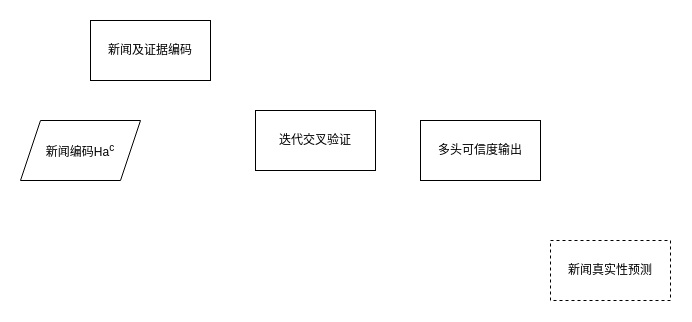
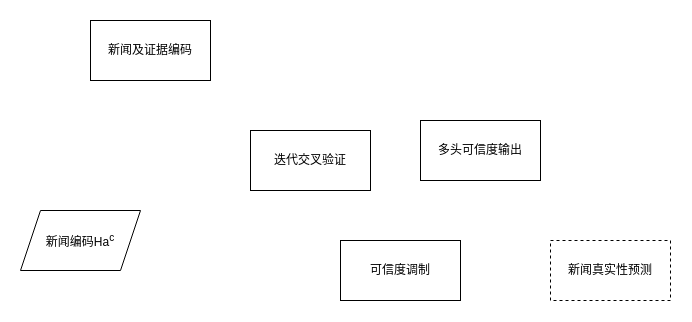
node "迭代交叉验证": moved (316, 141) -> (311, 161)
node "新闻编码Hac": moved (81, 151) -> (81, 241)
node "可信度调制": added
